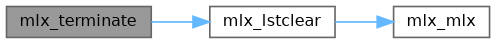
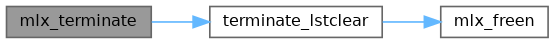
node "mlx_lstclear": label "mlx_lstclear" -> "terminate_lstclear"
node "mlx_mlx": label "mlx_mlx" -> "mlx_freen"
